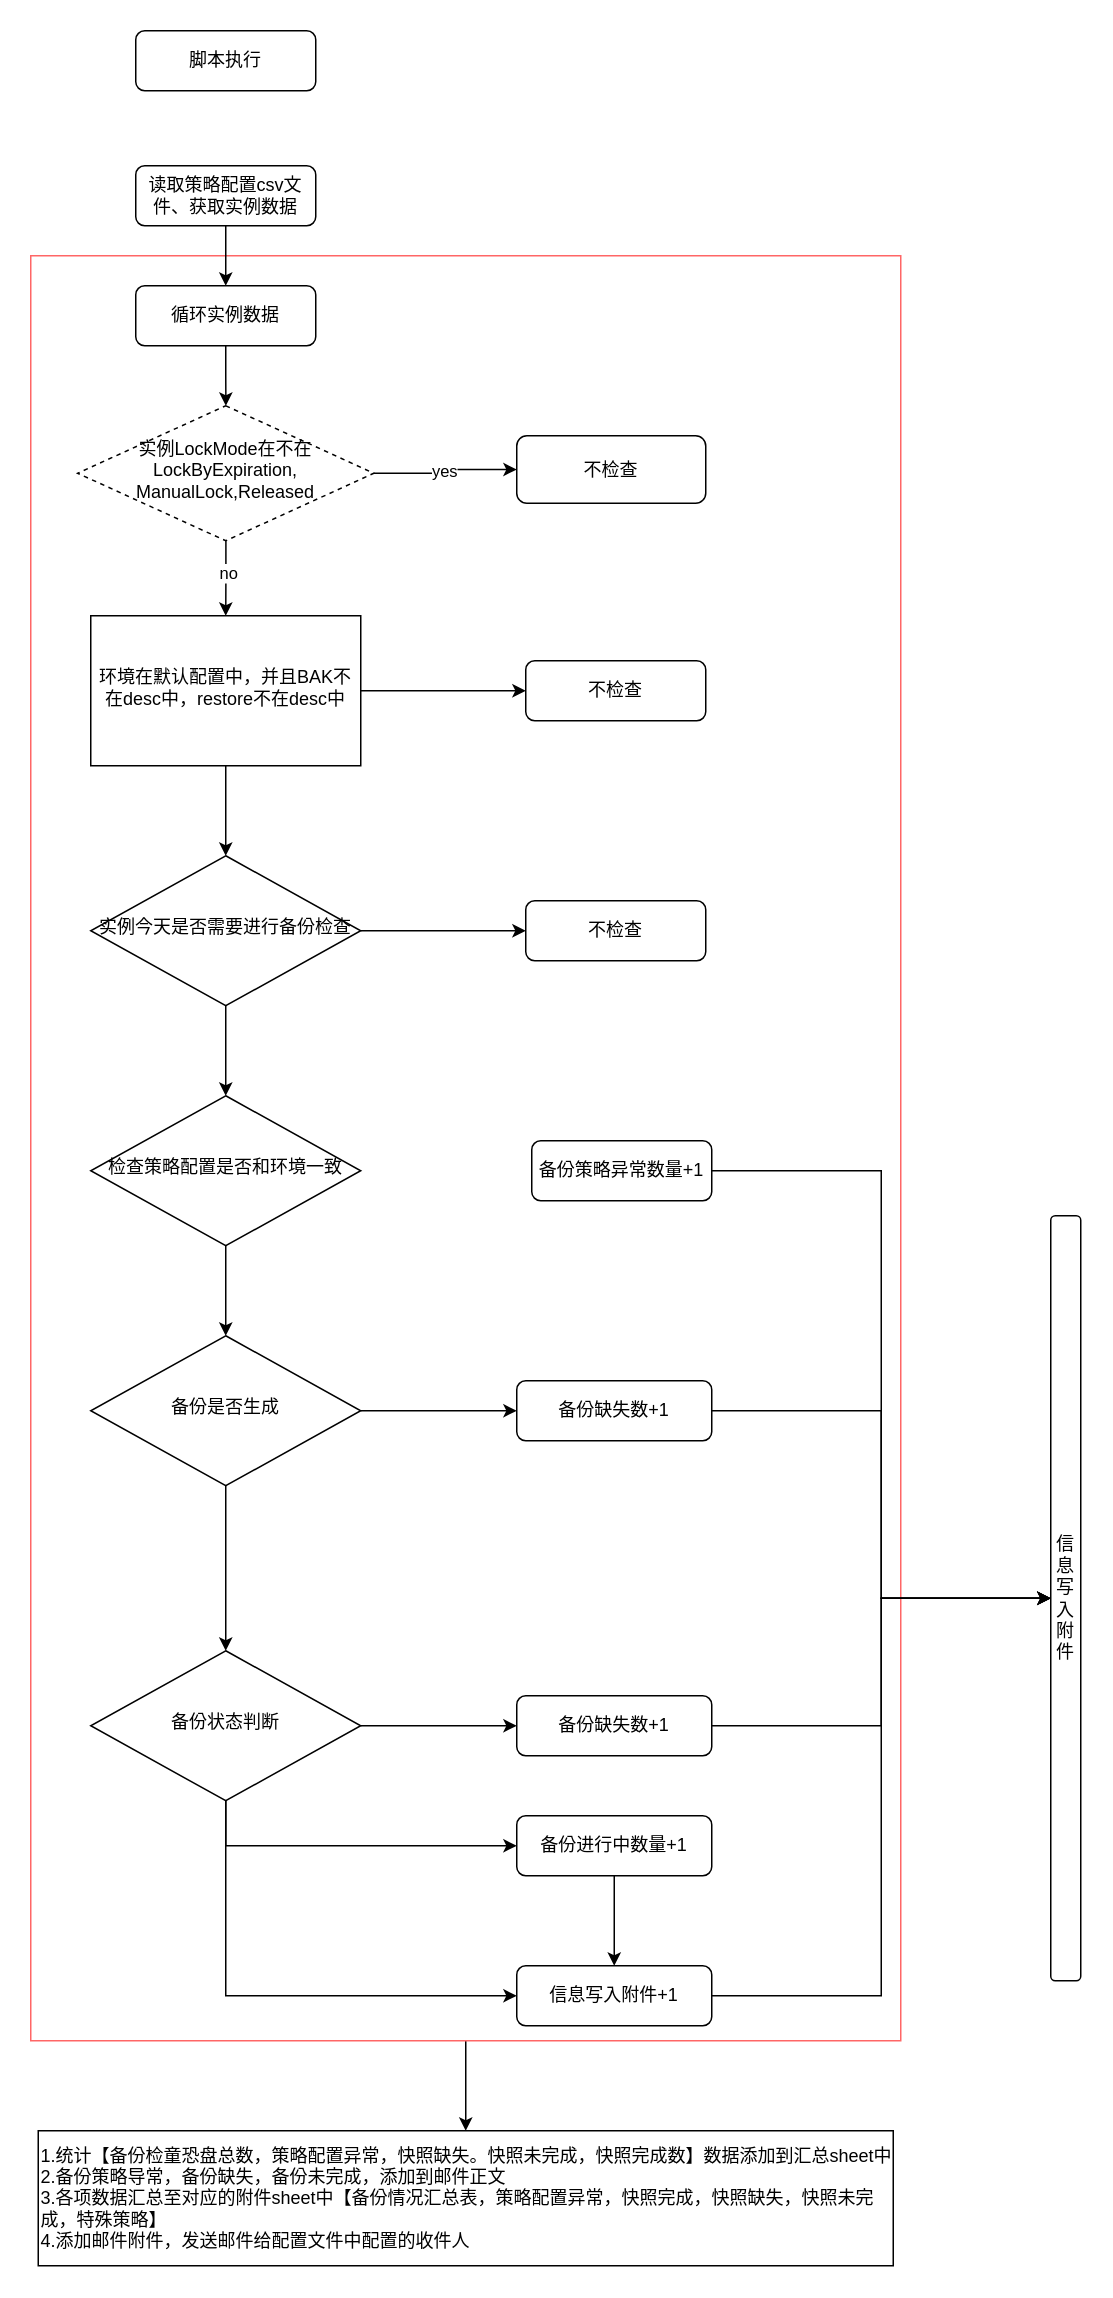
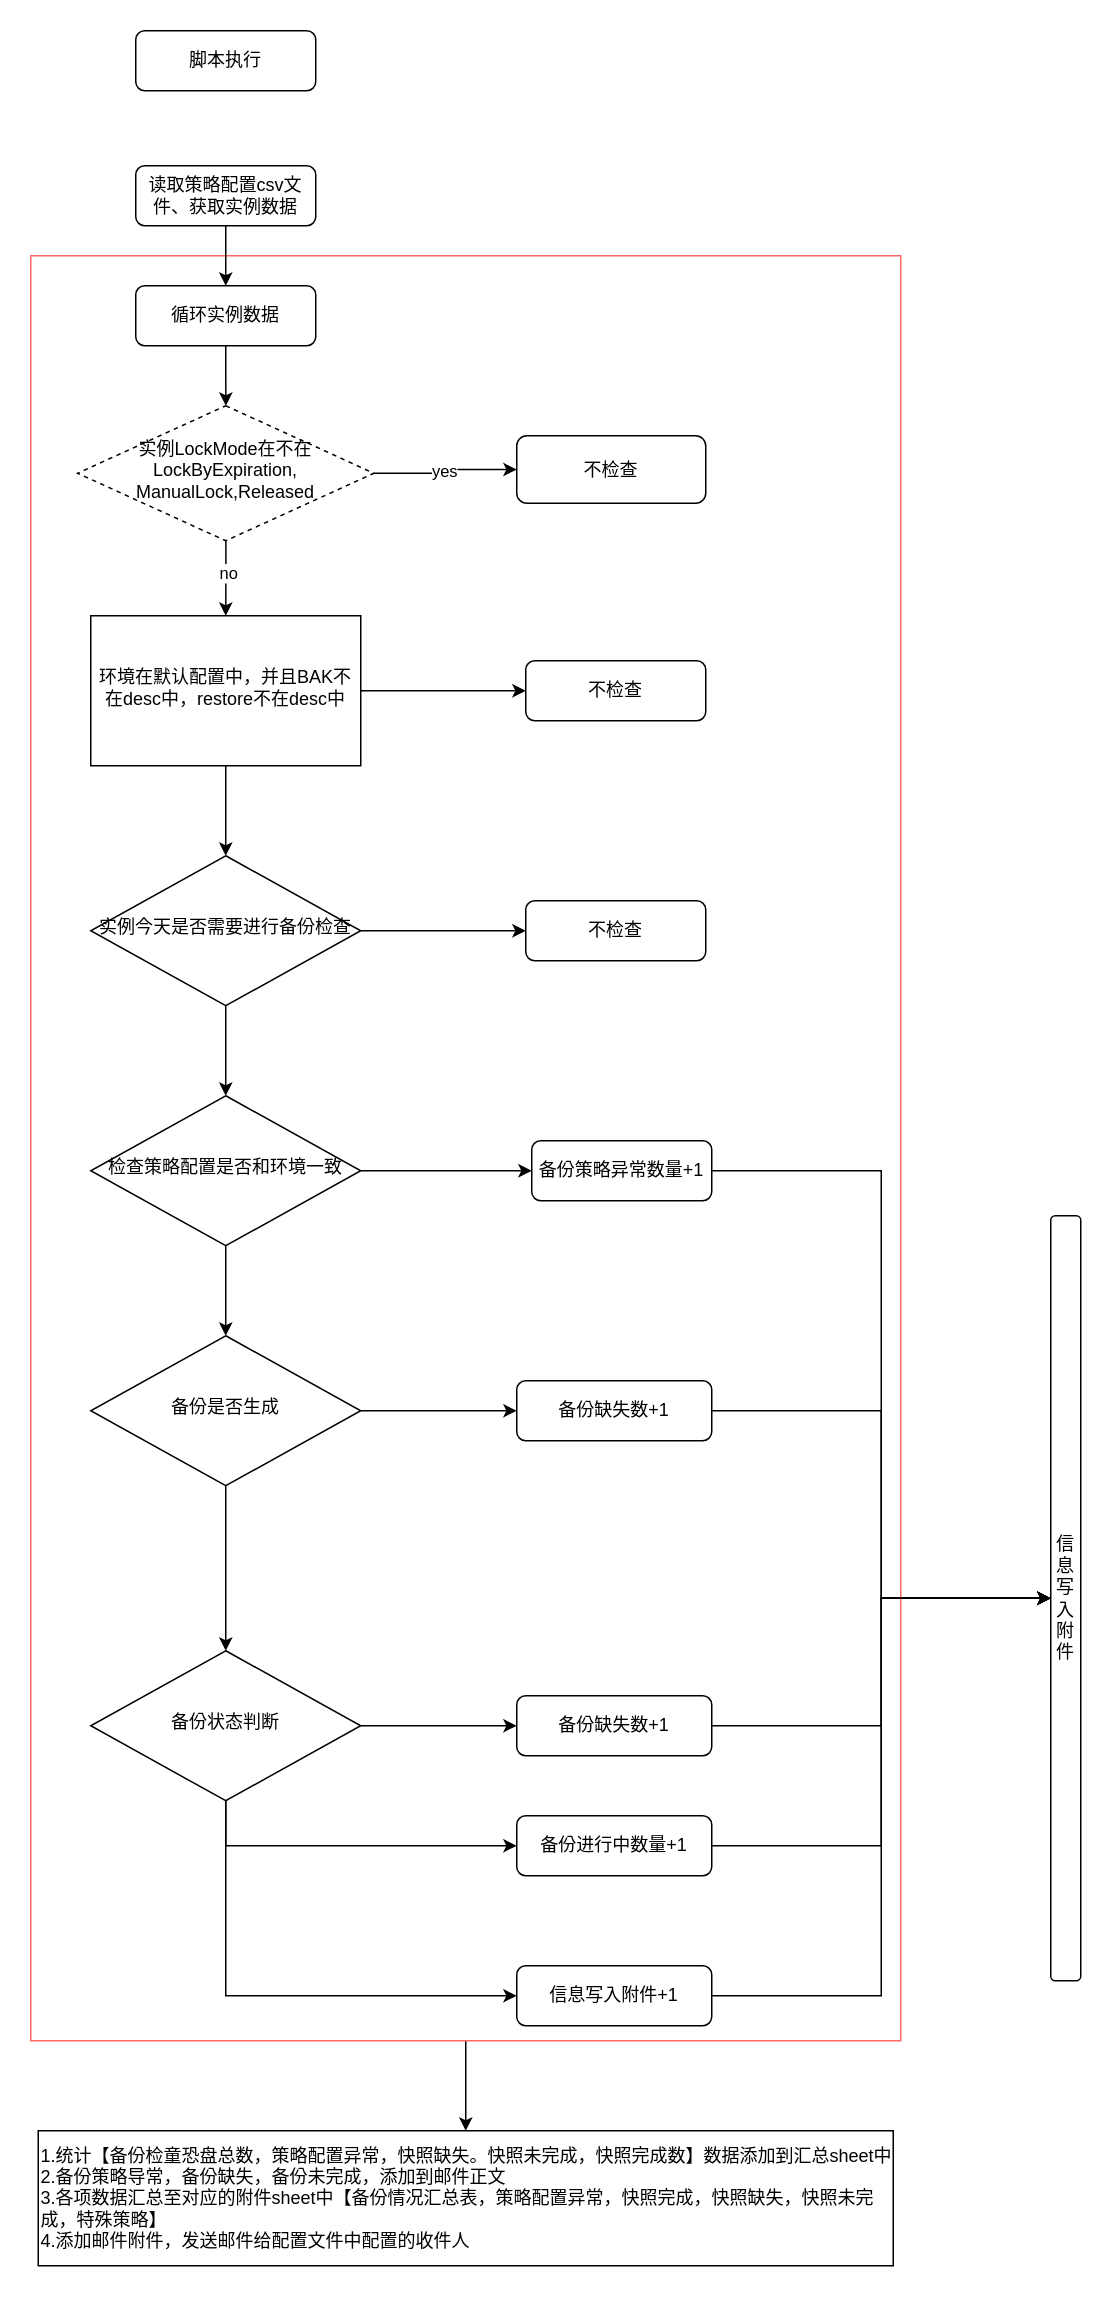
edge "检查策略配置是否和环境一致" -> "备份策略异常数量+1": added
edge "备份进行中数量+1" -> "信息写入附件+1": now "备份进行中数量+1" -> "信息写入附件"
